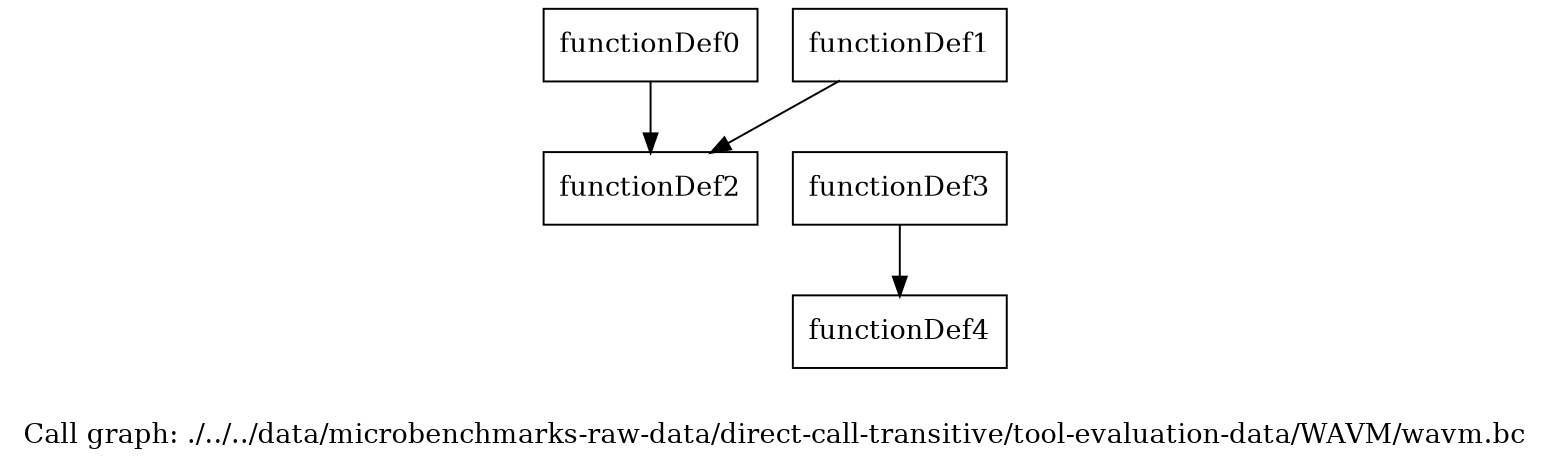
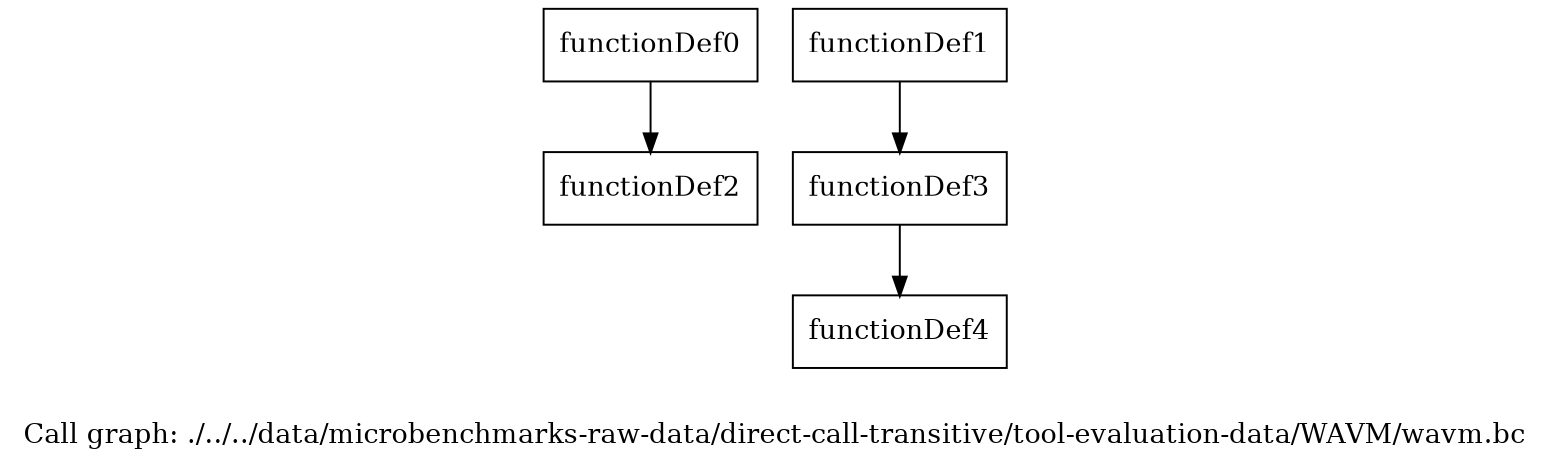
edge "functionDef1" -> "functionDef2": now "functionDef1" -> "functionDef3"
